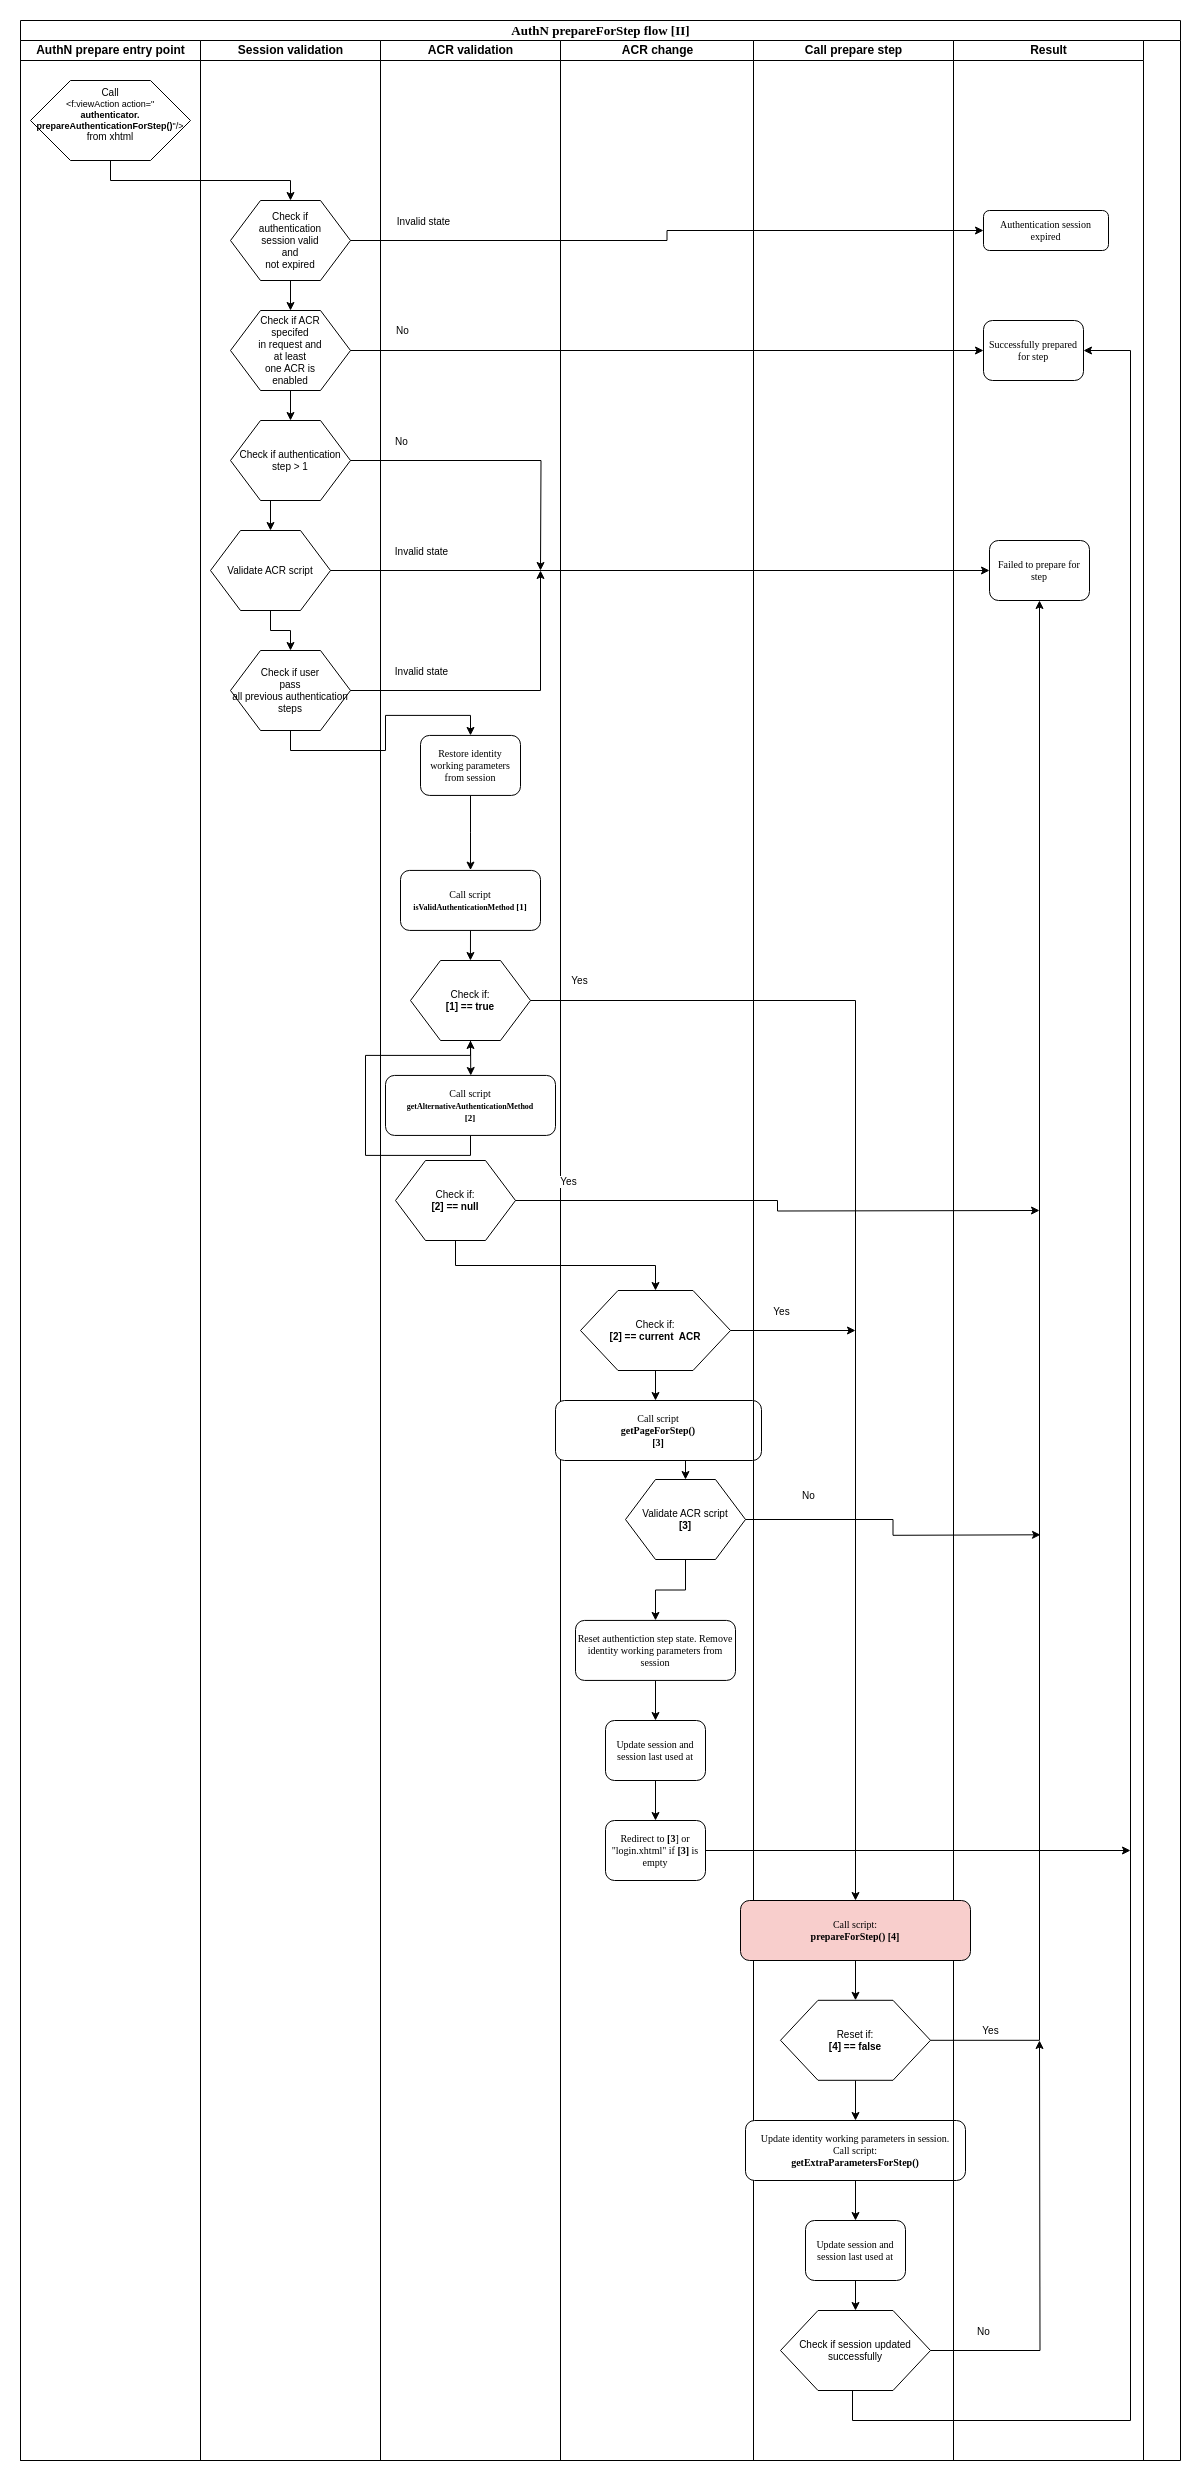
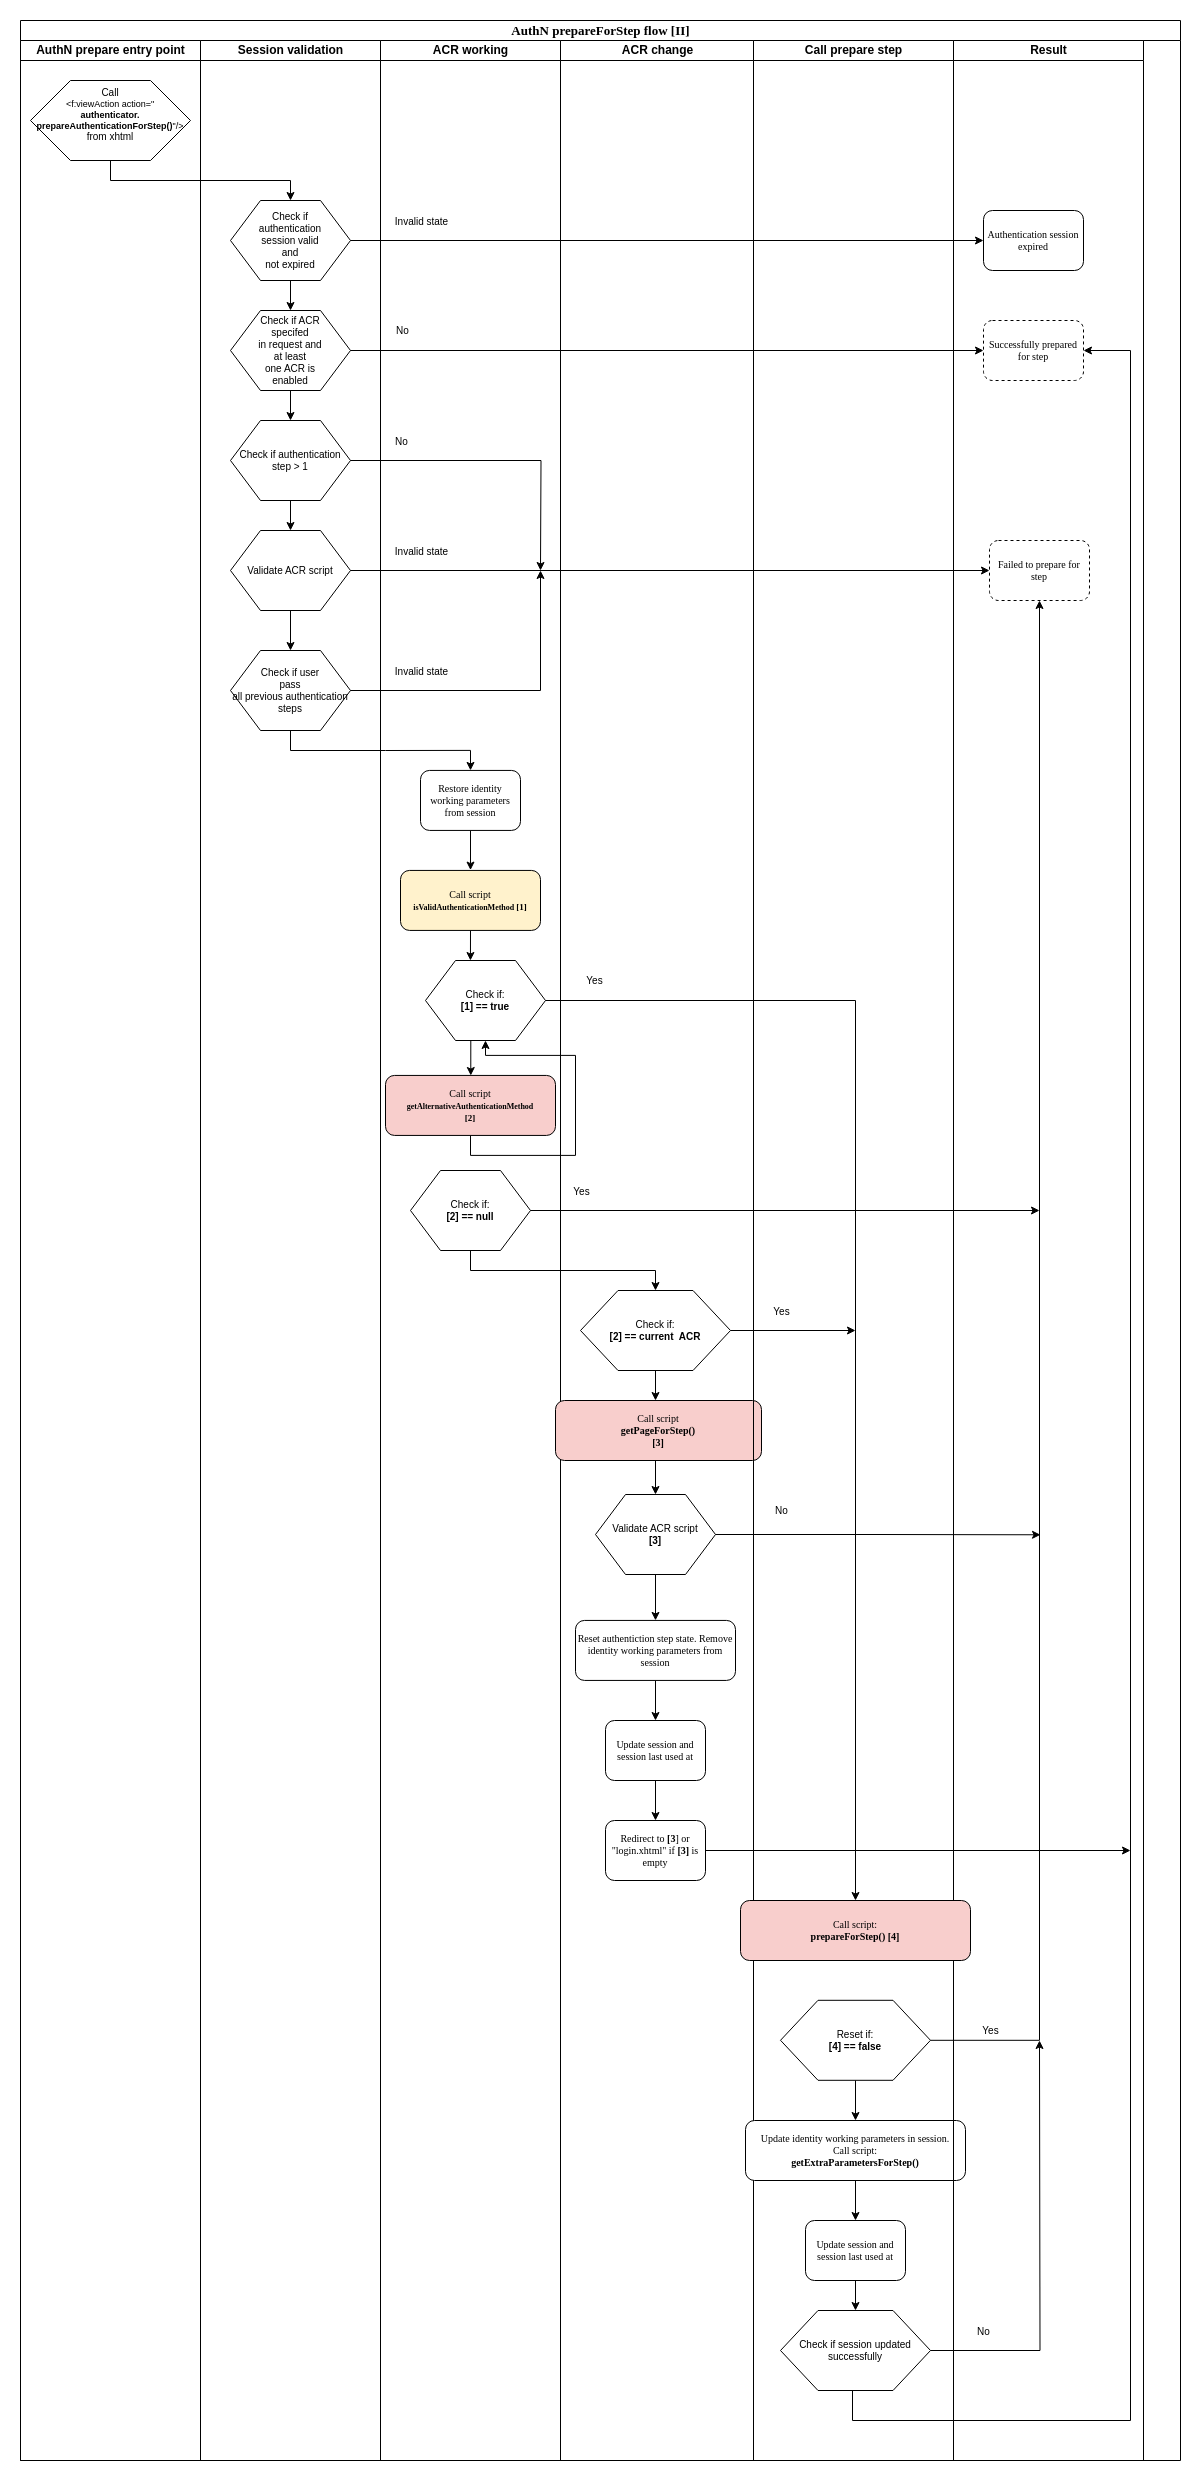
node "ACR validation": label "ACR validation" -> "ACR working"
node "Authentication session expired": size 125x40 -> 100x60
node "Successfully prepared for step": style solid -> dashed
node "Validate ACR script": moved (271, 571) -> (291, 571)
node "Failed to prepare for step": style solid -> dashed
node "Restore identity working parameters from session": moved (471, 765) -> (471, 800)
node "Call script isValidAuthenticationMethod [1]": fillcolor #ffffff -> #fff2cc
node "Check if: [1] == true": moved (471, 1001) -> (486, 1001)
node "Call script getAlternativeAuthenticationMethod [2]": fillcolor #ffffff -> #f8cecc
node "Check if: [2] == null": moved (456, 1201) -> (471, 1211)
node "Call script getPageForStep() [3]": fillcolor #ffffff -> #f8cecc
node "Validate ACR script [3]": moved (686, 1520) -> (656, 1535)
edge "Call script: prepareForStep() [4]" -> "Reset if: [4] == false": removed
